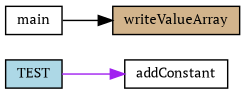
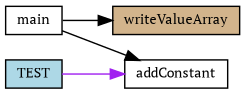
edge "main" -> "addConstant": added
